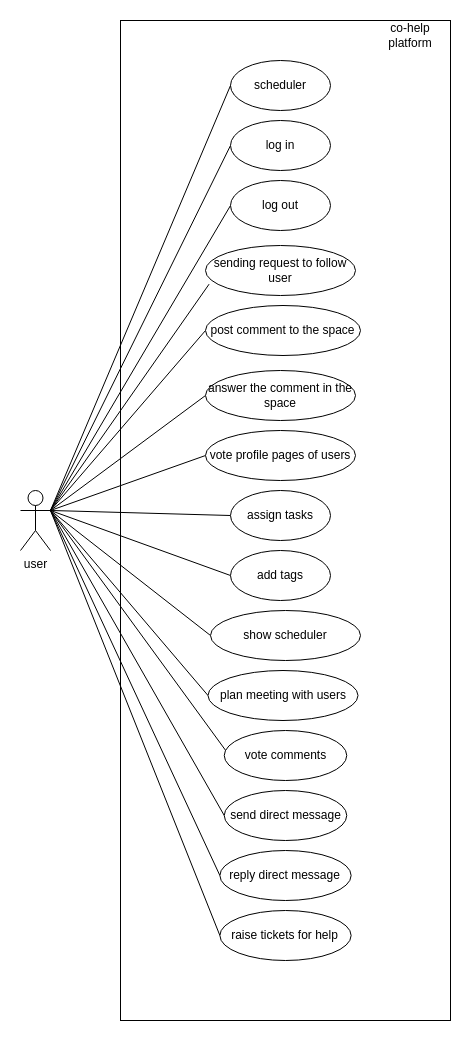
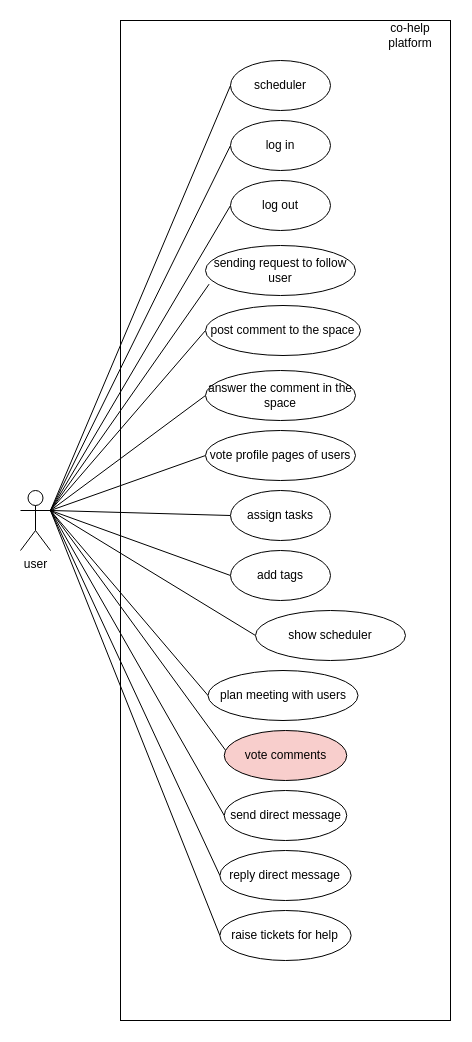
node "show scheduler": moved (286, 636) -> (331, 636)
node "vote comments": fillcolor #ffffff -> #f8cecc
